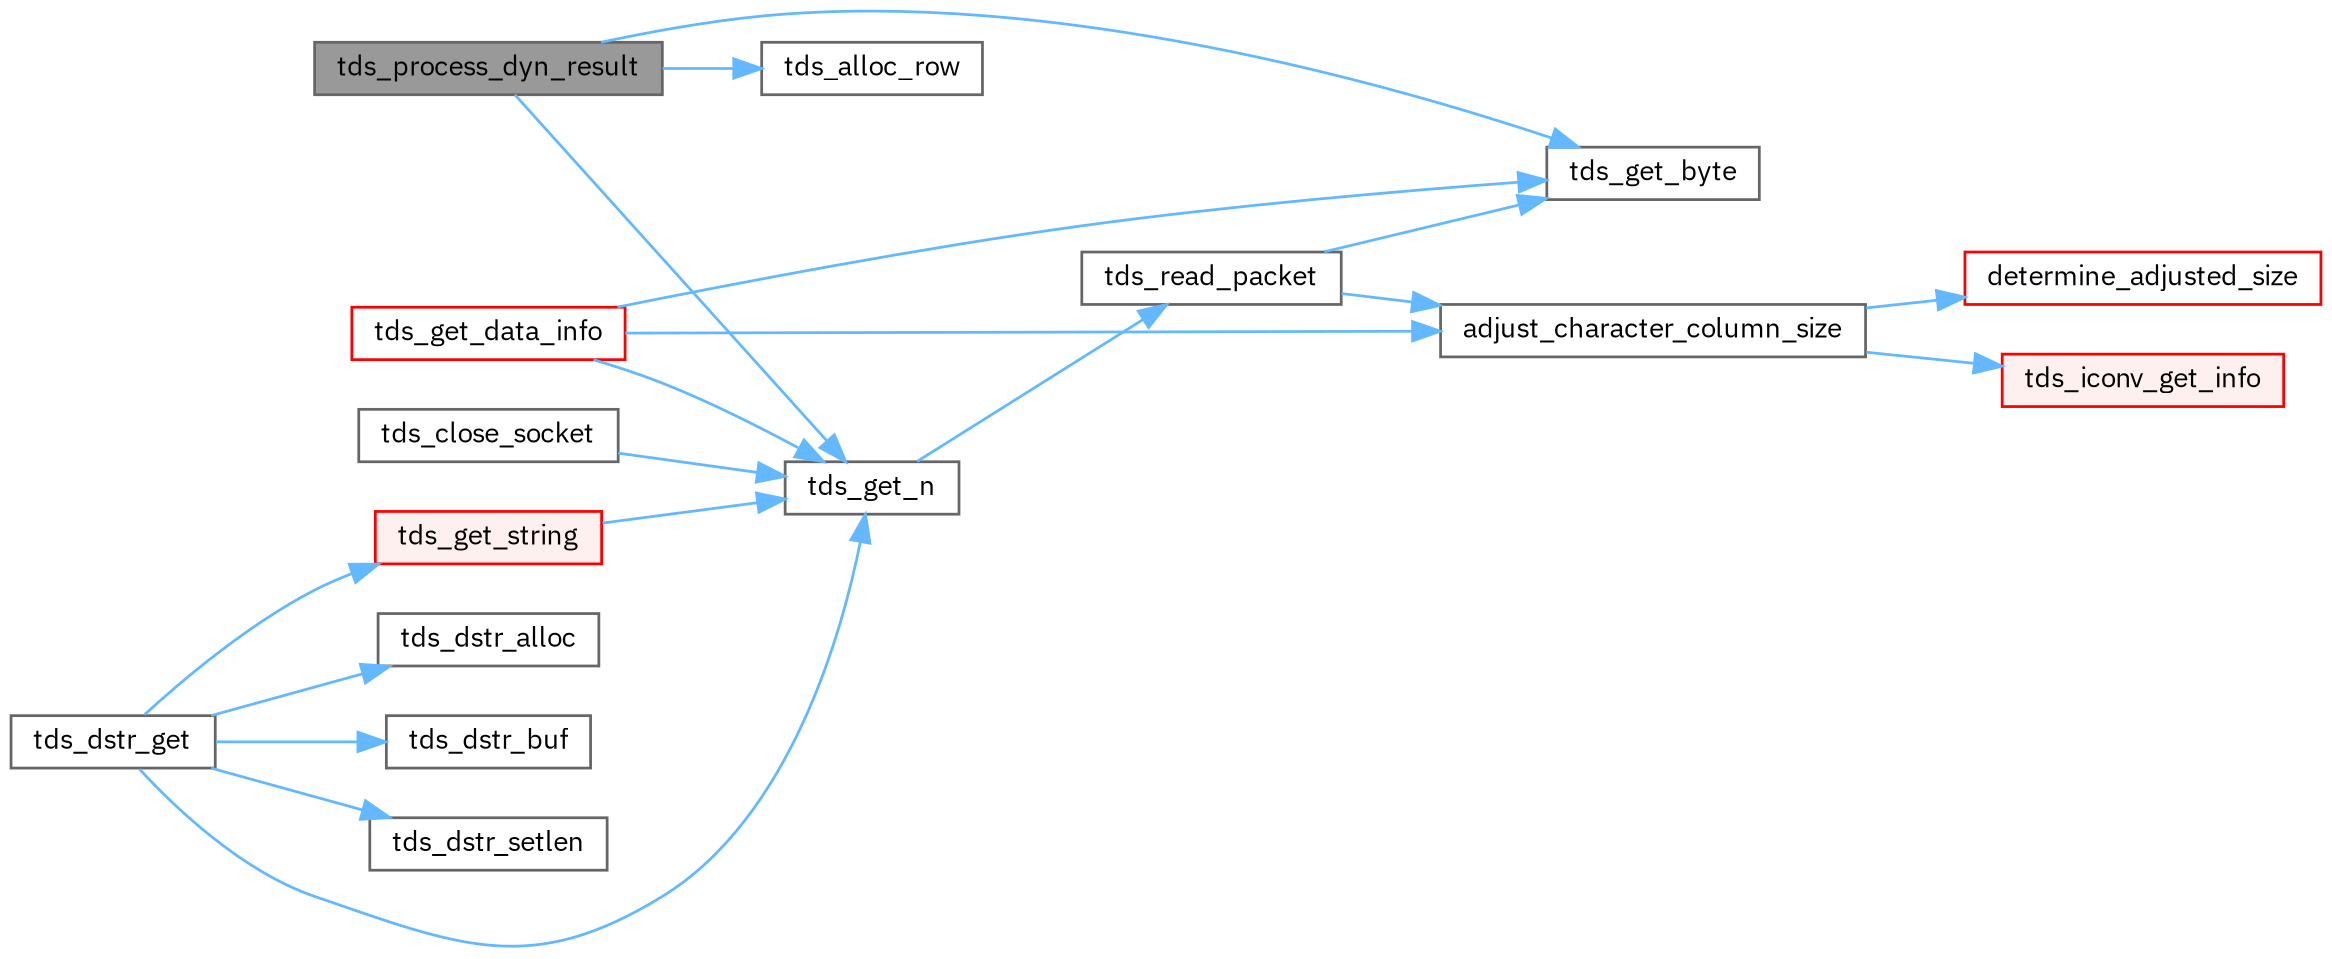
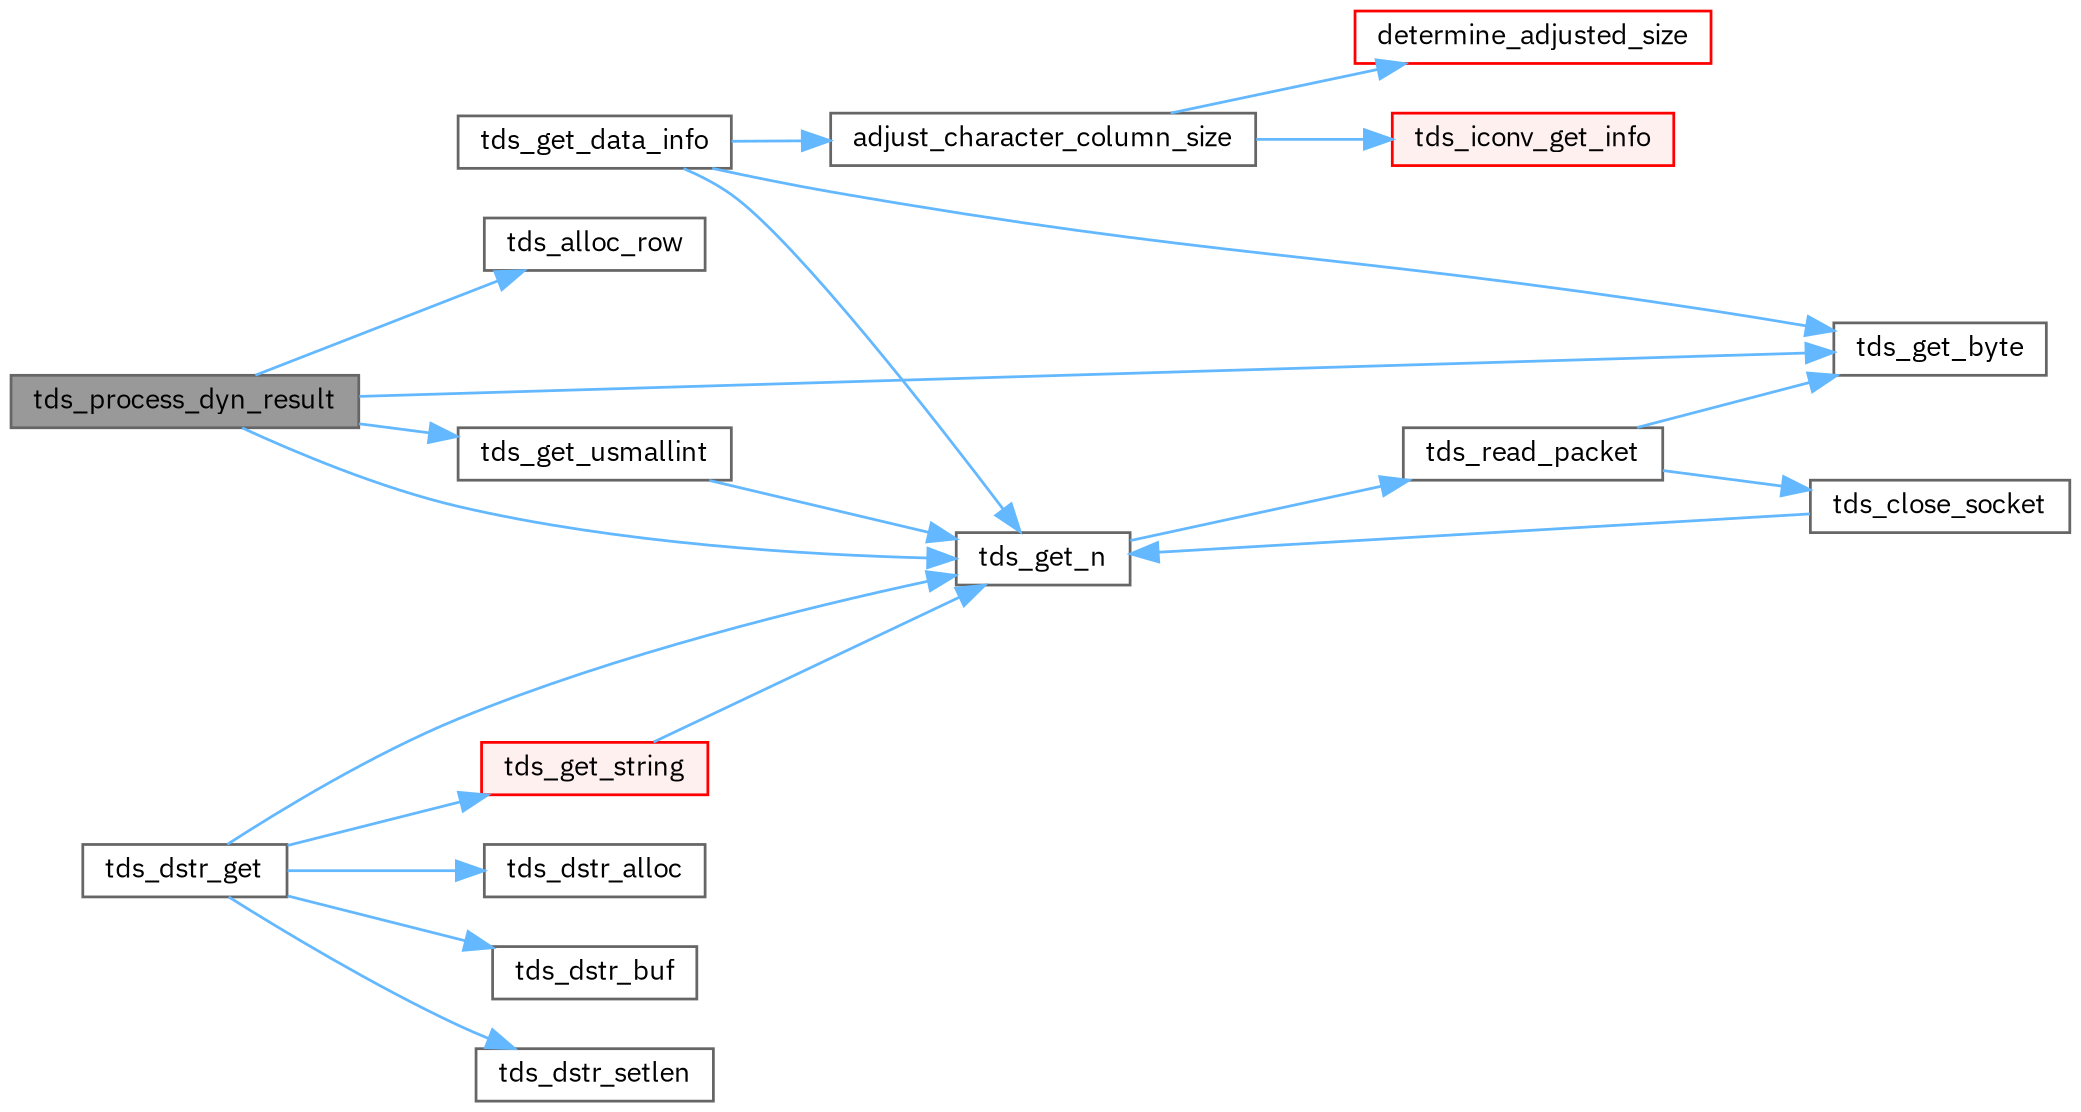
edge "tds_read_packet" -> "adjust_character_column_size": now "tds_read_packet" -> "tds_close_socket"
node "tds_get_data_info": color red -> grey40
node "tds_get_usmallint": added
